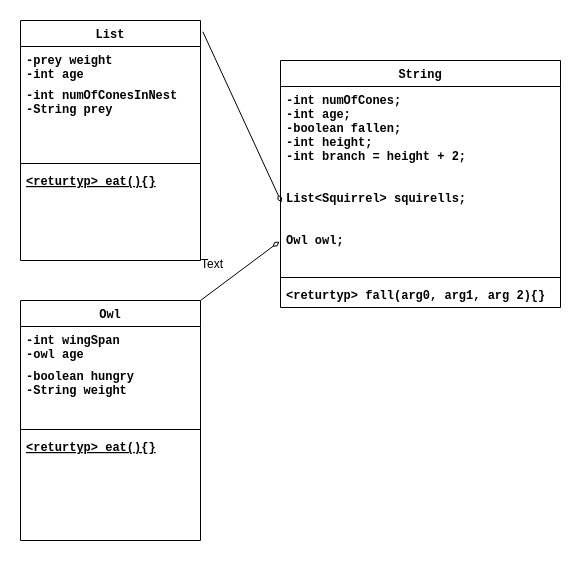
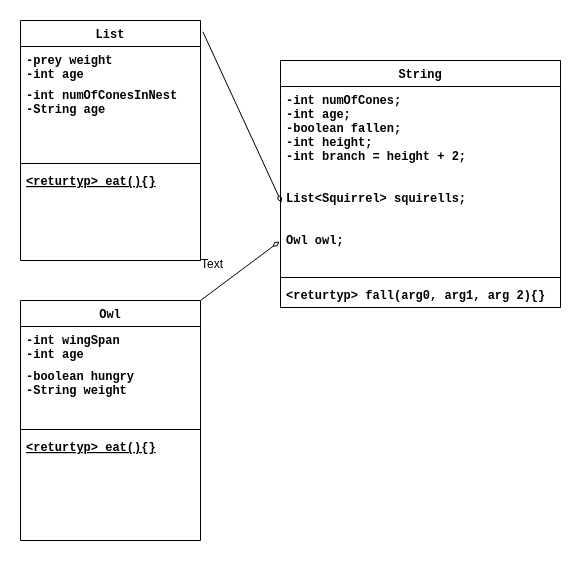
node "-int numOfConesInNest -String prey": label "-int numOfConesInNest -String prey" -> "-int numOfConesInNest -String age"
node "-int wingSpan -owl age": label "-int wingSpan -owl age" -> "-int wingSpan -int age"
